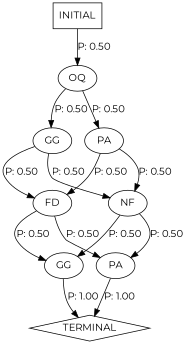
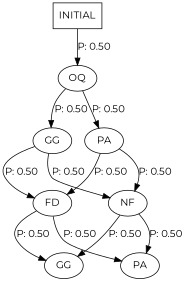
node "TERMINAL": removed
